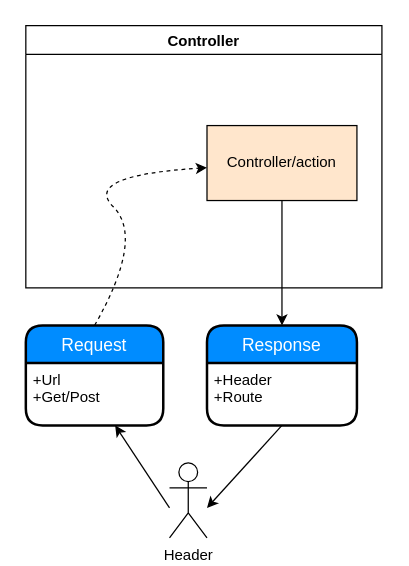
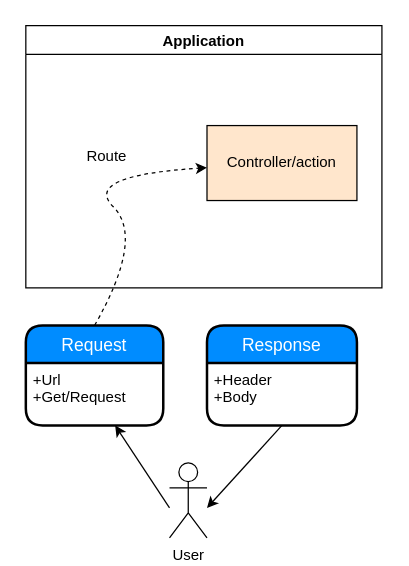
node "Controller": label "Controller" -> "Application"
node "Route": added
edge "Controller/action" -> "Response": removed
node "+Url +Get/Post": label "+Url +Get/Post" -> "+Url +Get/Request"
node "+Header +Route": label "+Header +Route" -> "+Header +Body"
node "Header": label "Header" -> "User"
